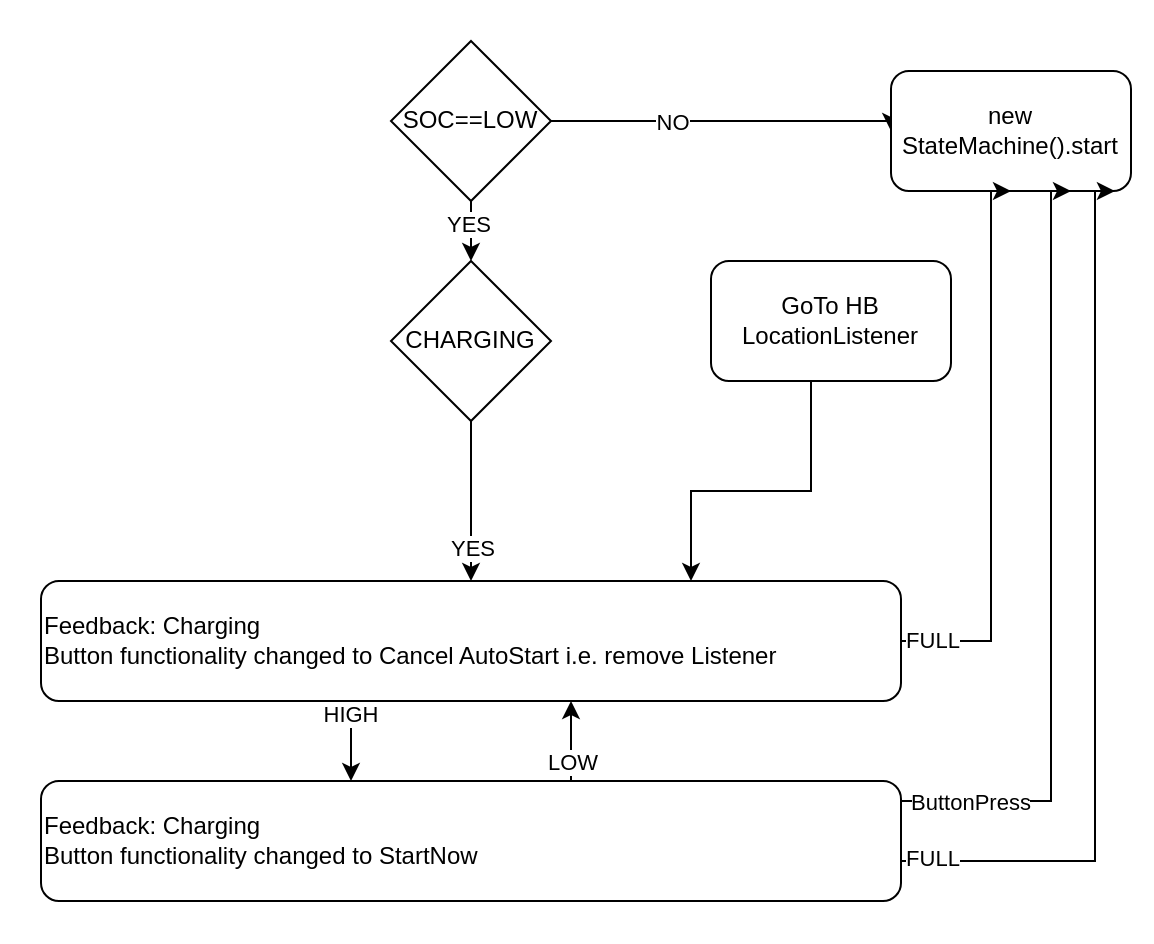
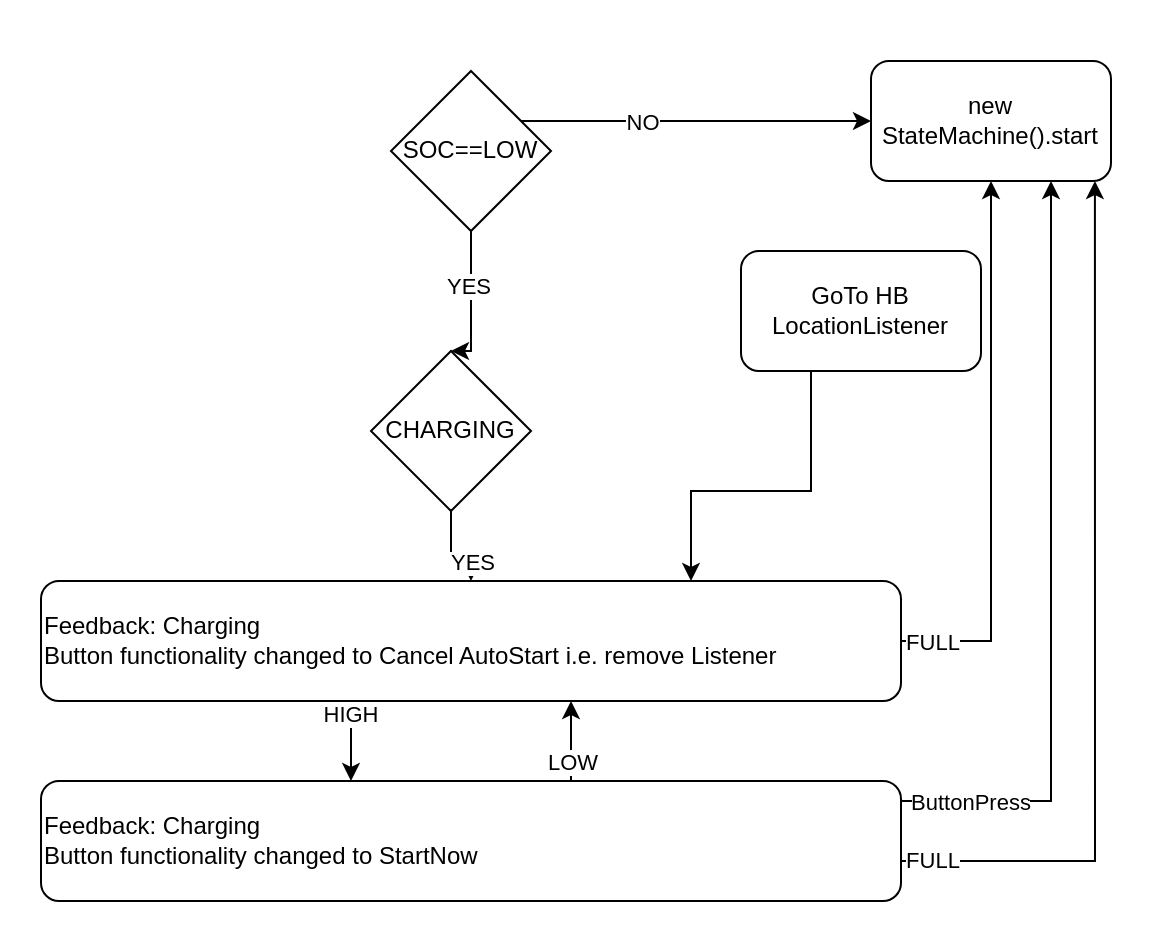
node "SOC==LOW": moved (471, 121) -> (471, 151)
node "new StateMachine().start": moved (1011, 131) -> (991, 121)
node "GoTo HB LocationListener": moved (831, 321) -> (861, 311)
node "CHARGING": moved (471, 341) -> (451, 431)
